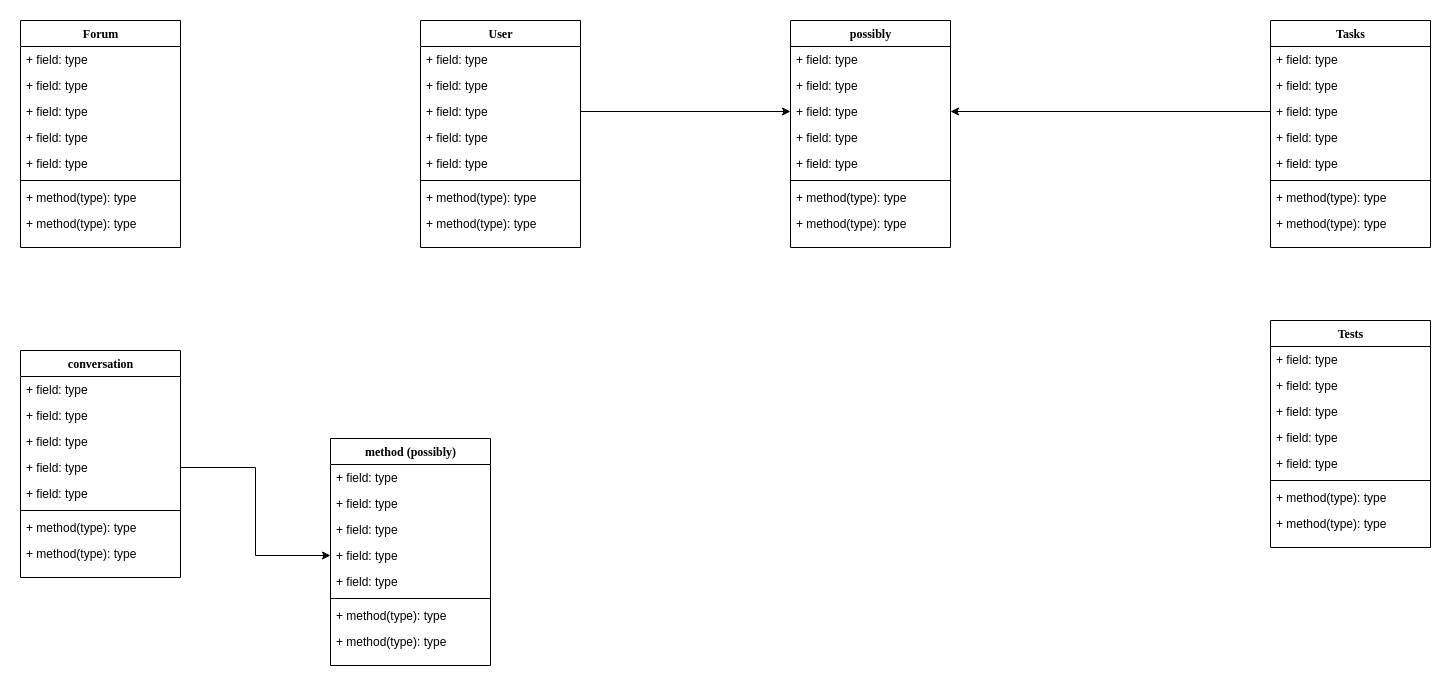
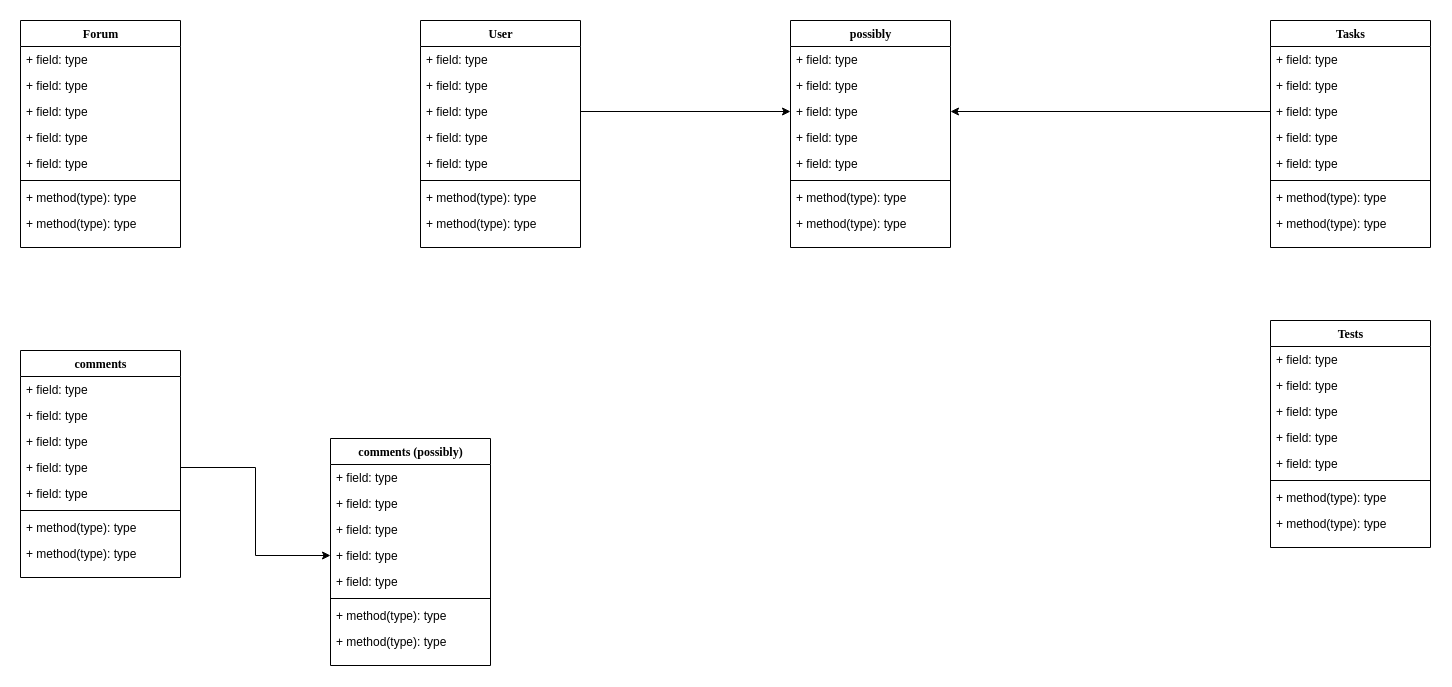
node "conversation": label "conversation" -> "comments"
node "method (possibly)": label "method (possibly)" -> "comments (possibly)"
